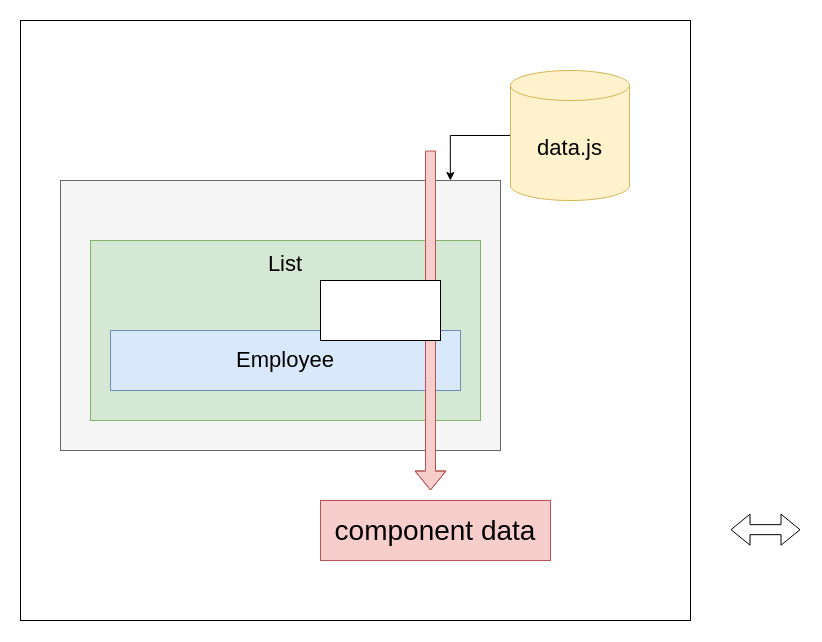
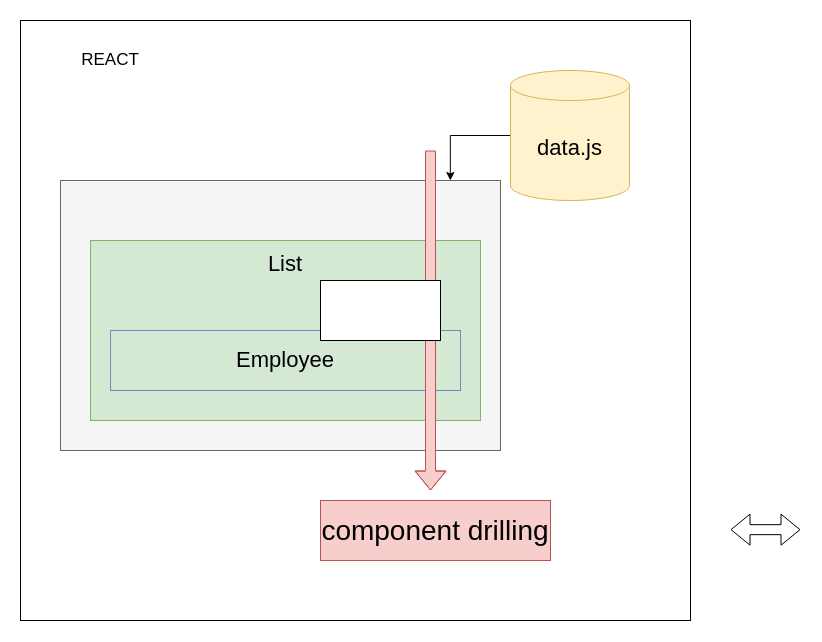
node "REACT": added
node "Employee": fillcolor #dae8fc -> #d5e8d4
node "component data": label "component data" -> "component drilling"
